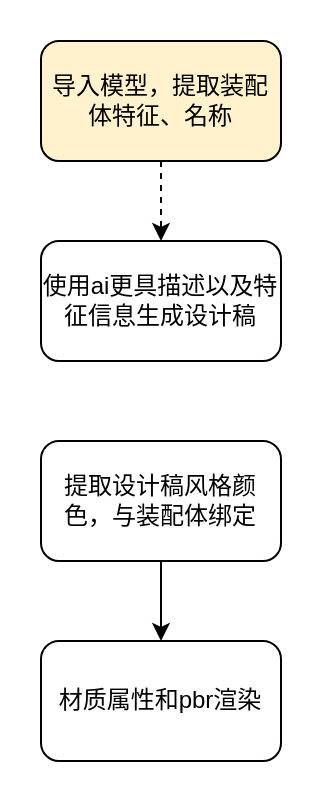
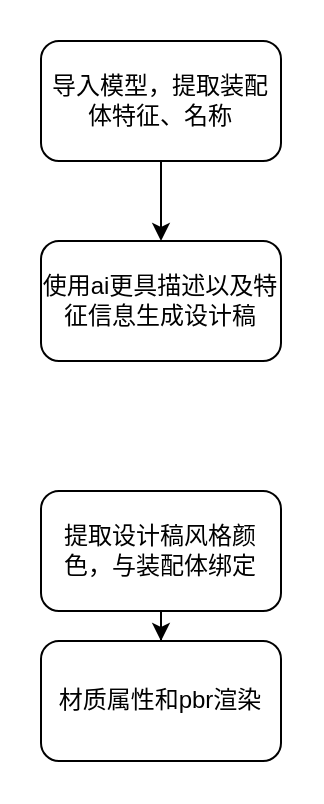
node "导入模型，提取装配体特征、名称": fillcolor #fff2cc -> #ffffff
edge "导入模型，提取装配体特征、名称" -> "使用ai更具描述以及特征信息生成设计稿": style dashed -> solid
node "提取设计稿风格颜色，与装配体绑定": moved (161, 501) -> (161, 551)
